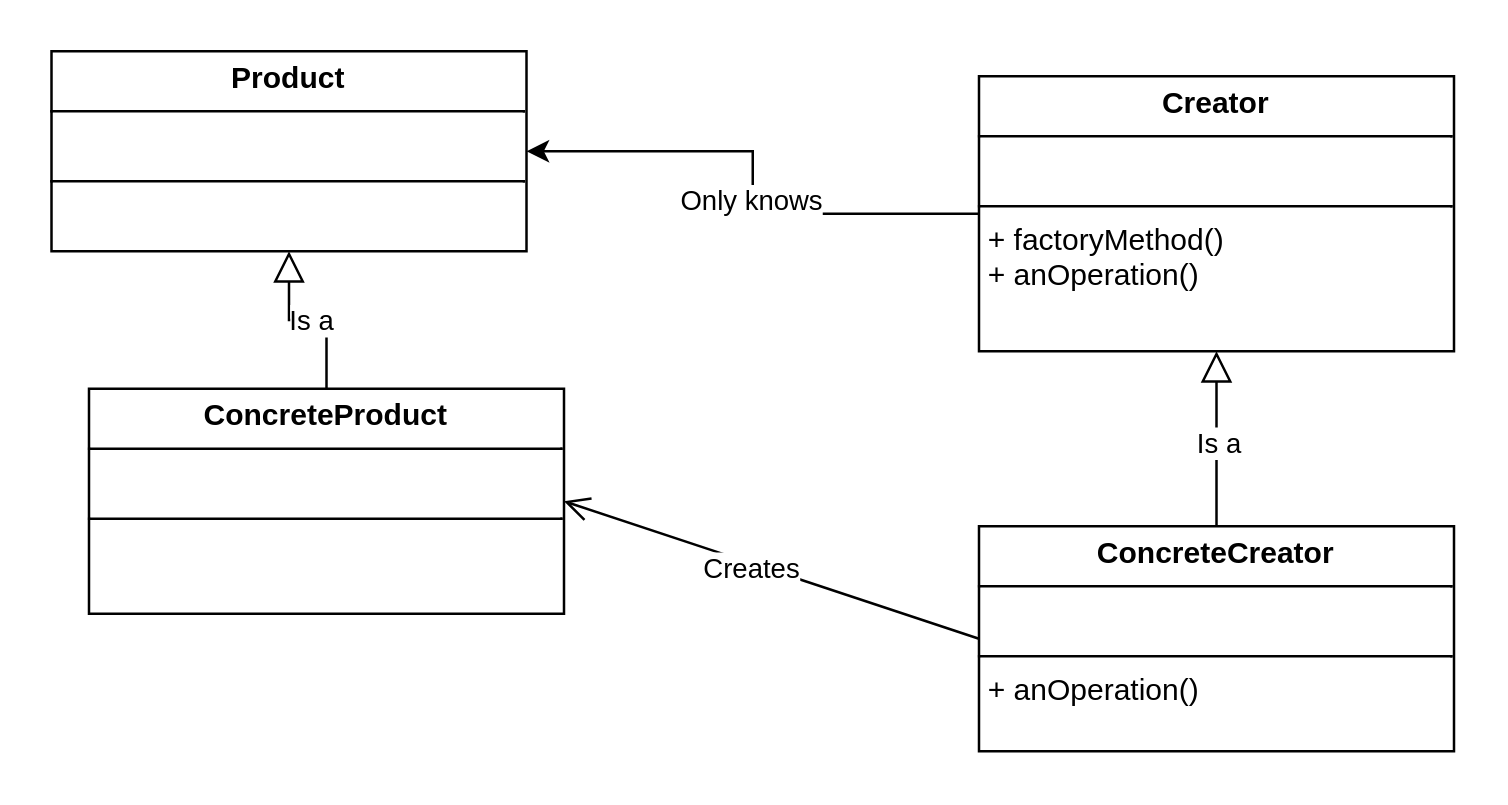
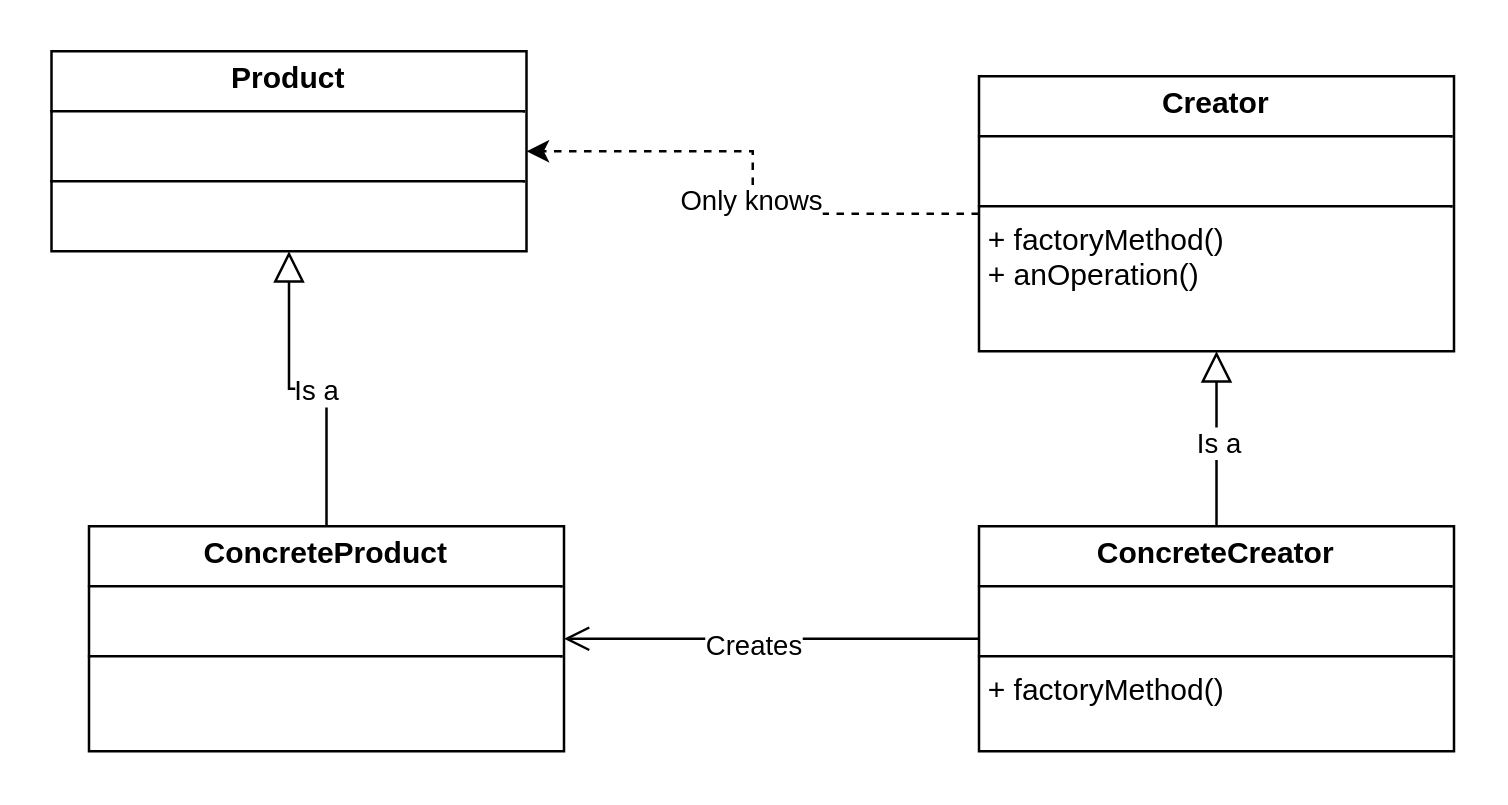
edge "Creator + factoryMethod() + anOperation()" -> "Product": style solid -> dashed
node "ConcreteProduct": moved (326, 501) -> (326, 639)
node "ConcreteCreator + anOperation()": label "ConcreteCreator + anOperation()" -> "ConcreteCreator + factoryMethod()"
